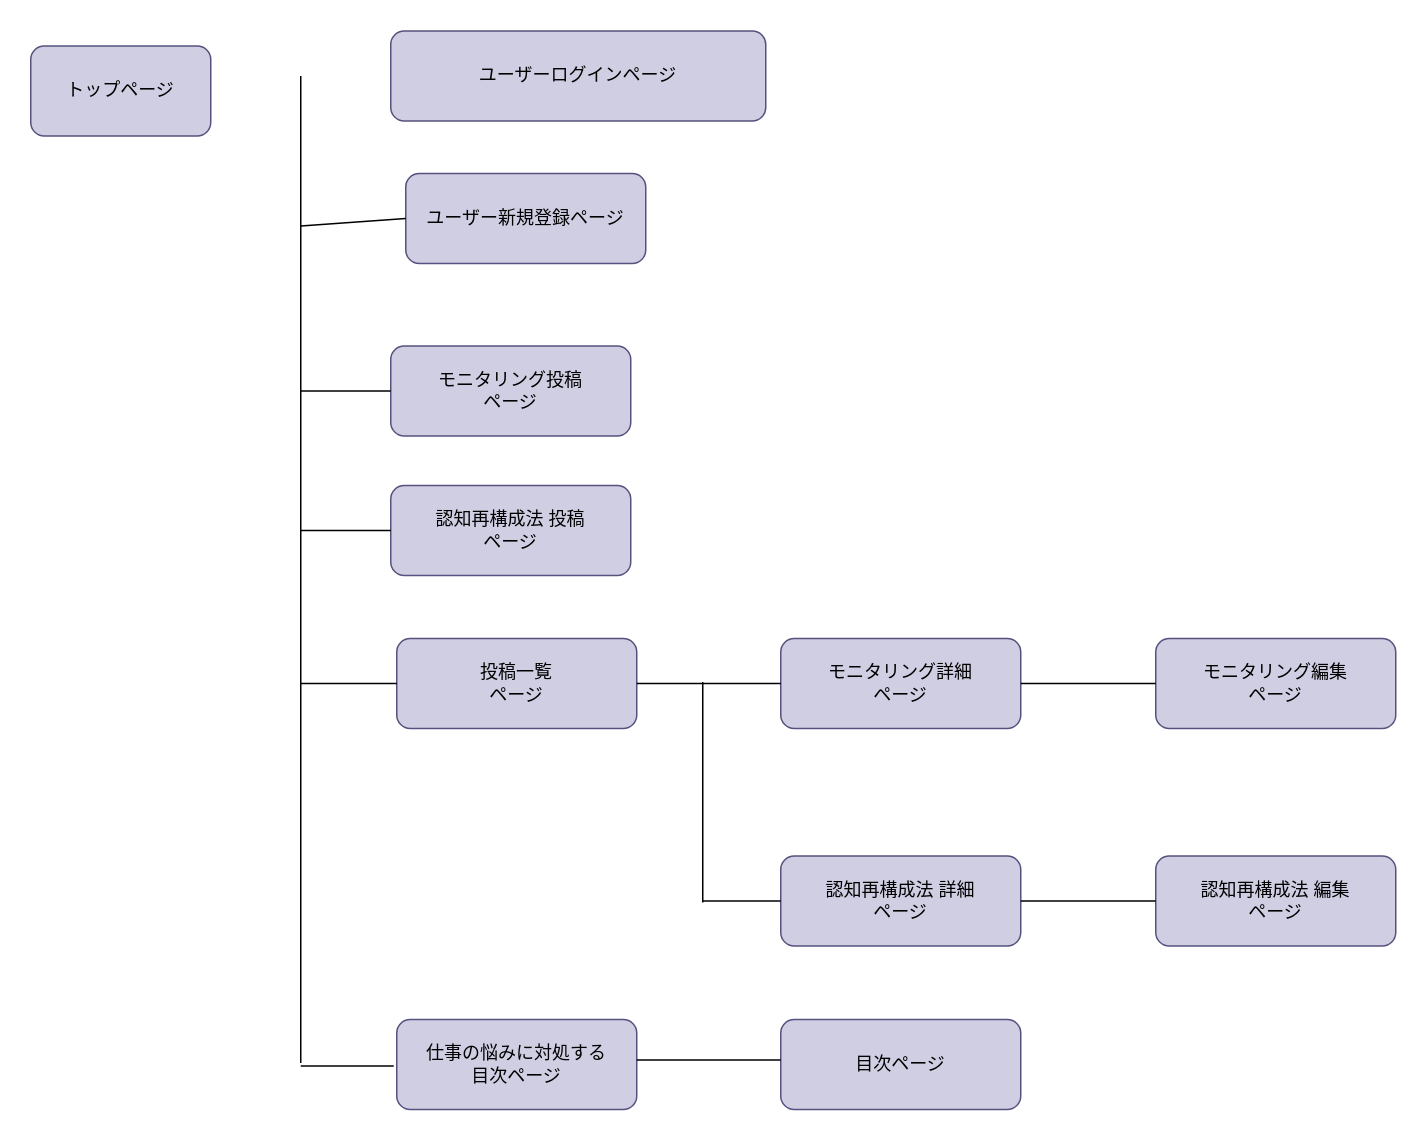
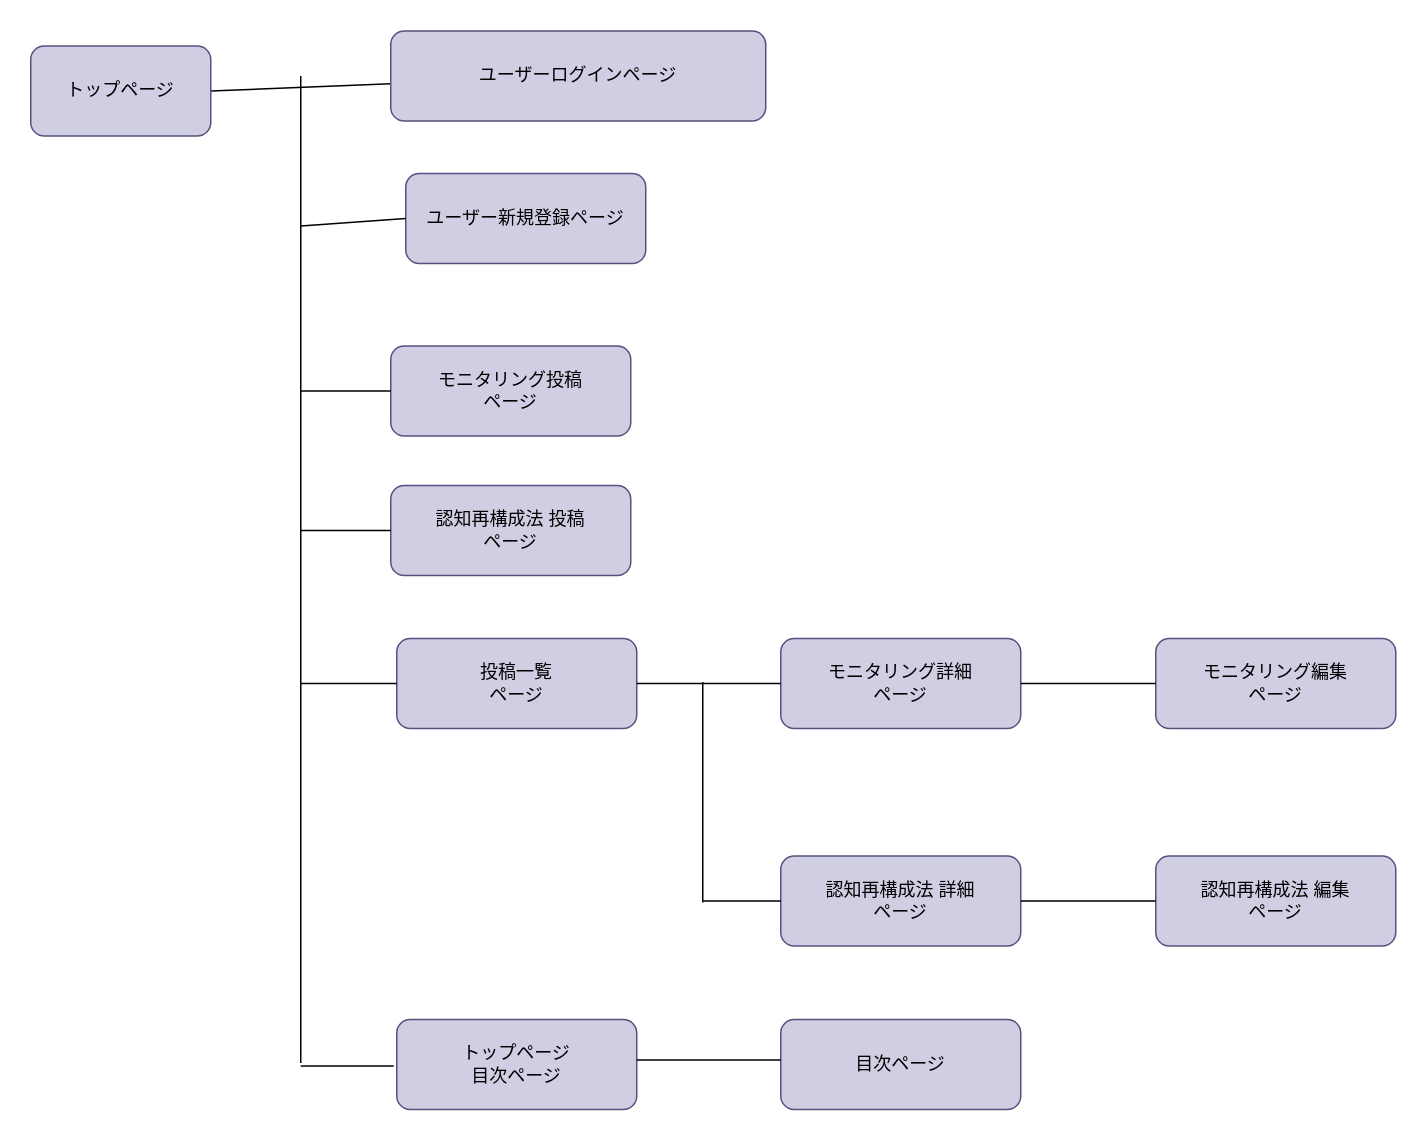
edge "ユーザーログインページ" -- "トップページ": added
node "仕事の悩みに対処する 目次ページ": label "仕事の悩みに対処する 目次ページ" -> "トップページ 目次ページ"
